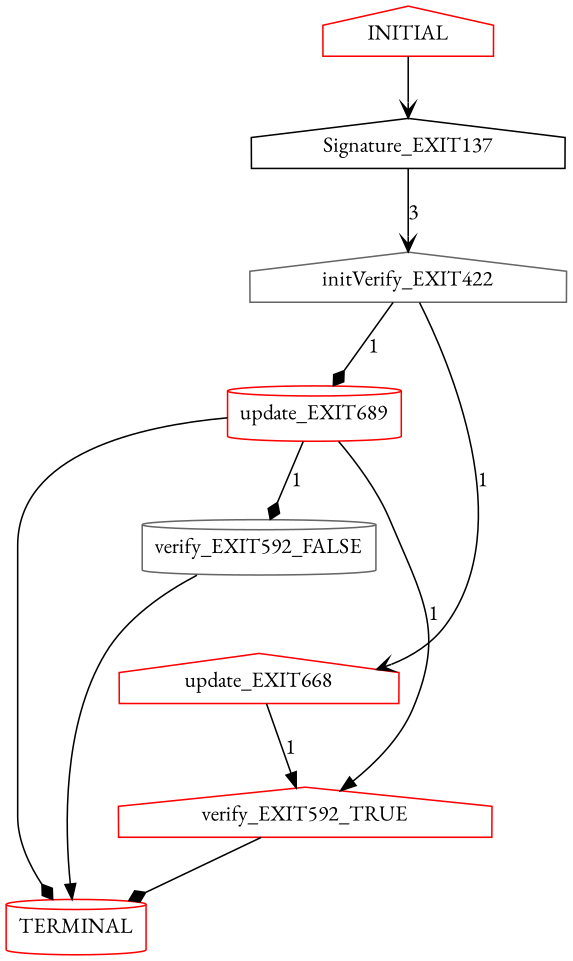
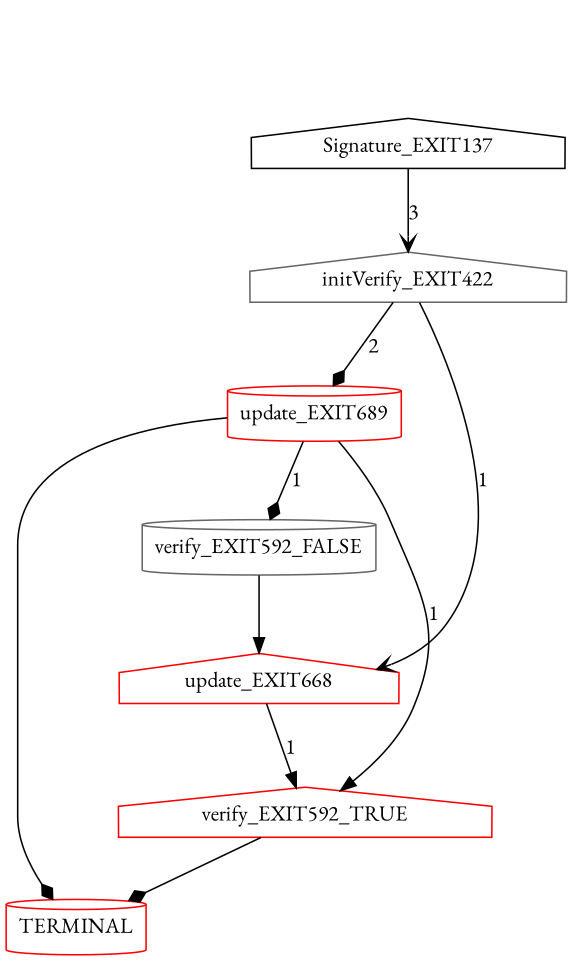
node "INITIAL": removed
edge "initVerify_EXIT422" -> "update_EXIT689": label "1" -> "2"
edge "verify_EXIT592_FALSE" -> "TERMINAL": now "verify_EXIT592_FALSE" -> "update_EXIT668"
